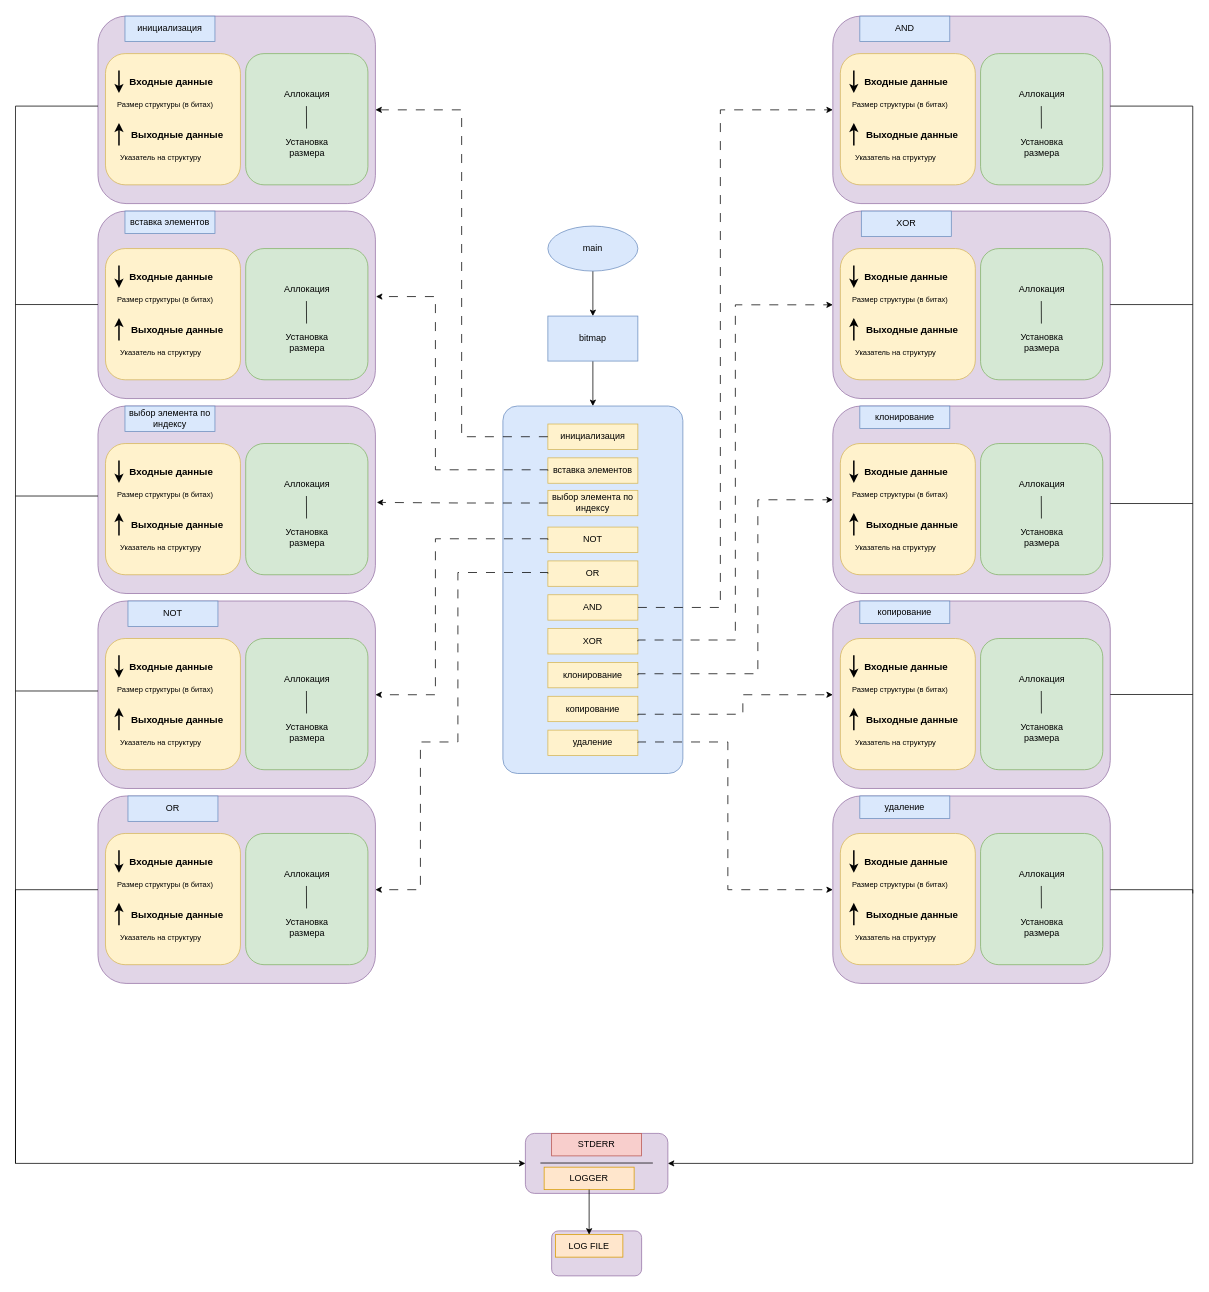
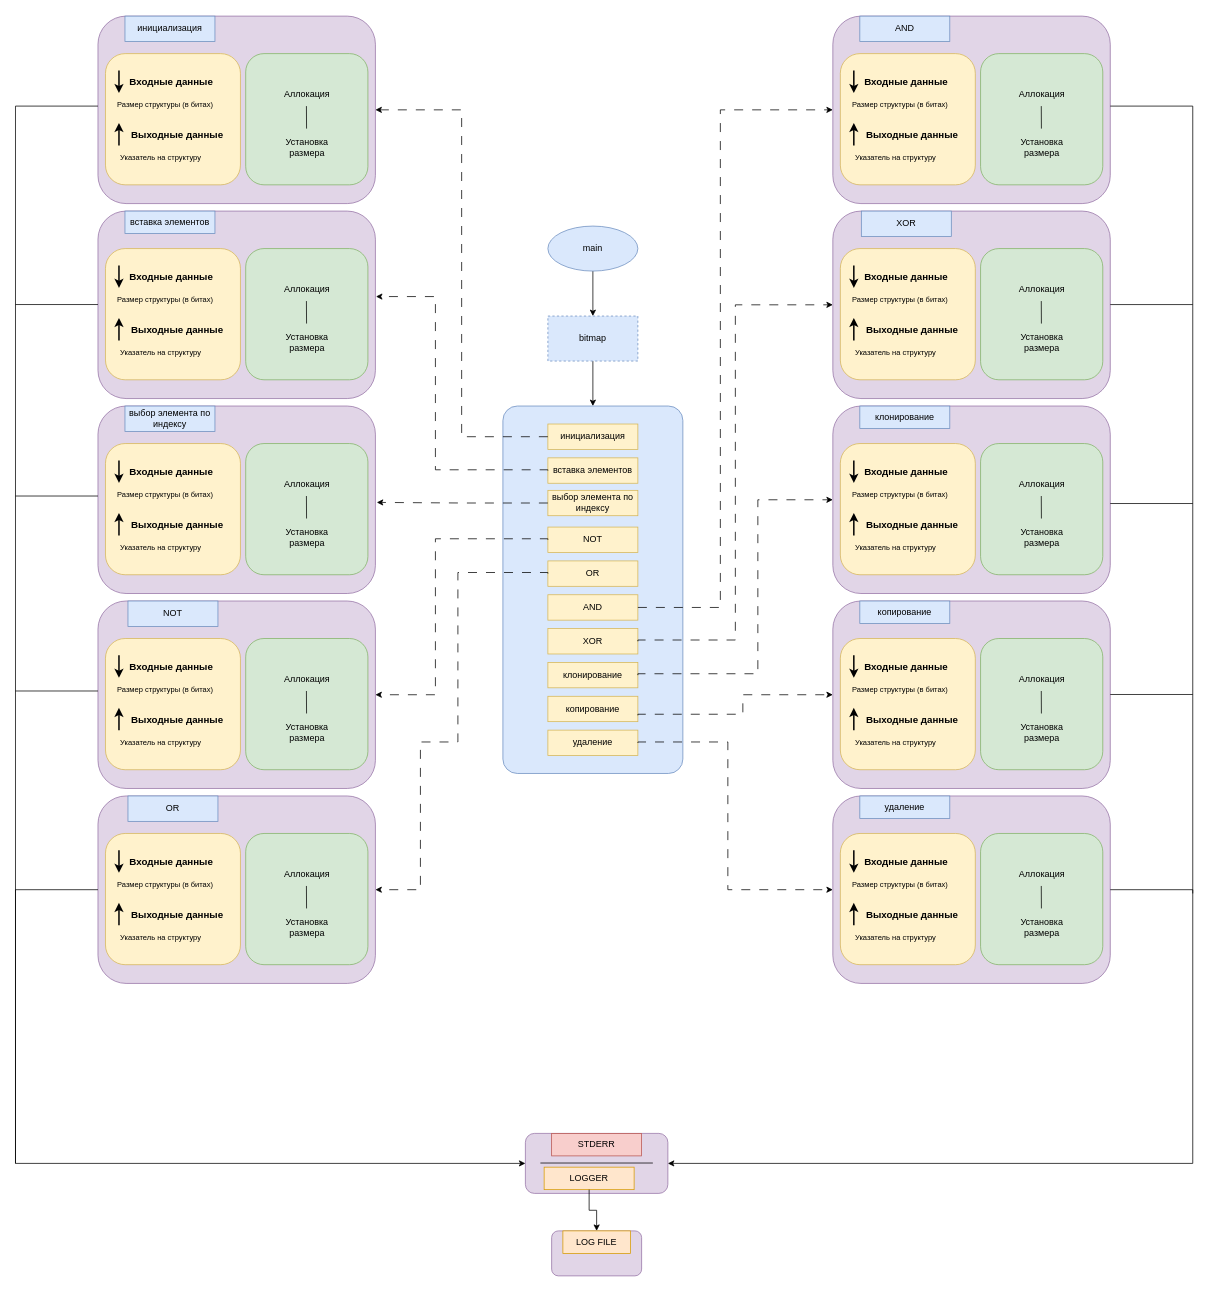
node "bitmap": style solid -> dashed
node "LOG FILE": moved (589, 1246) -> (597, 1242)
